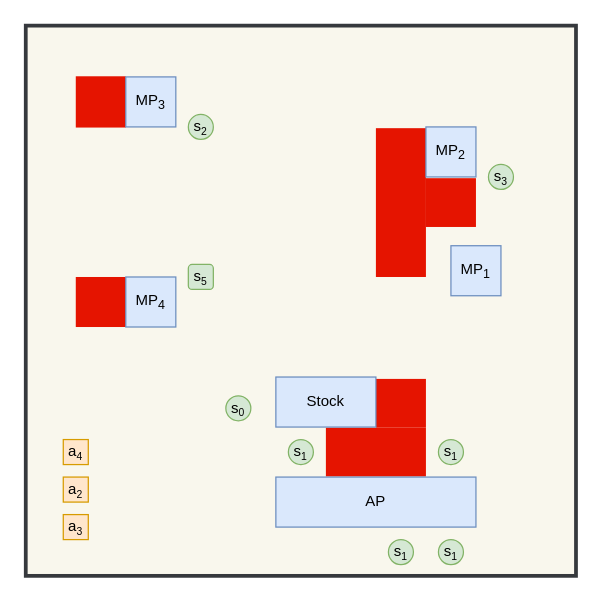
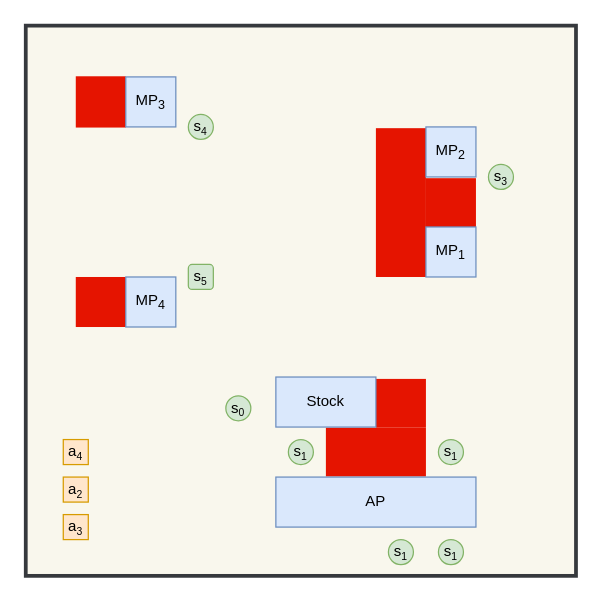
node "s2": label "s2" -> "s4"
node "MP1": moved (476, 271) -> (451, 252)
